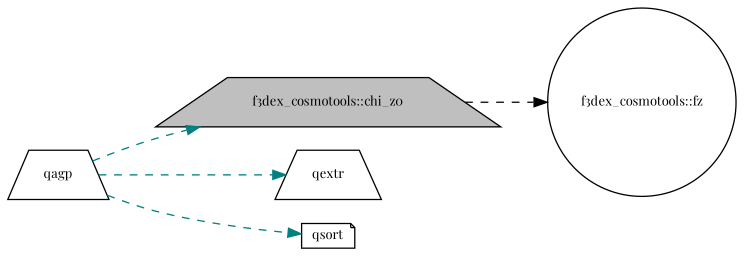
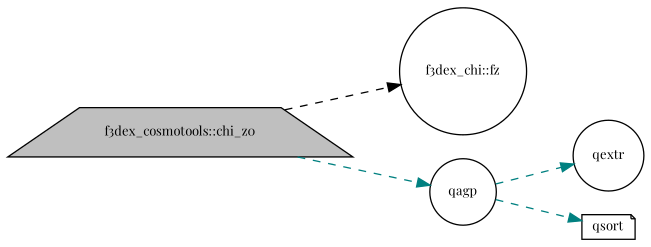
node "f3dex_cosmotools::fz": label "f3dex_cosmotools::fz" -> "f3dex_chi::fz"
edge "qagp" -> "f3dex_cosmotools::chi_z0": reversed
node "qagp": shape trapezium -> circle
node "qextr": shape trapezium -> circle
